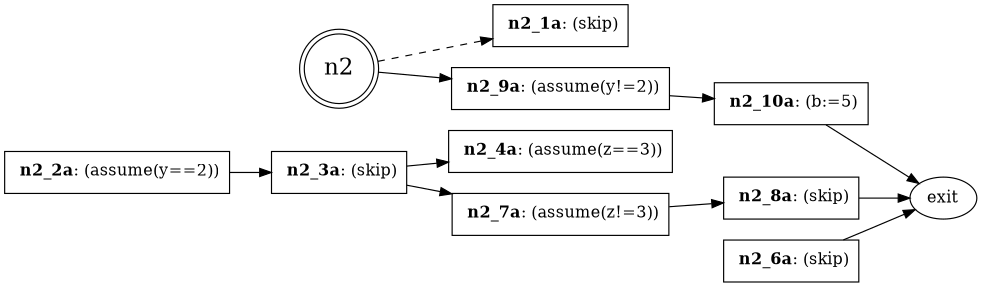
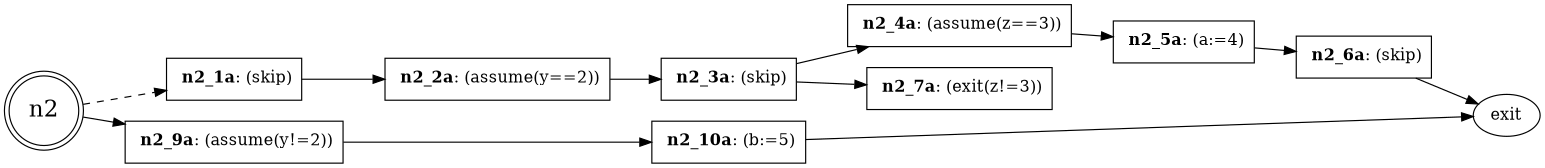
node "n2_5a": added
edge "n2_1a" -> "n2_2a": added
node "n2_8a": removed
node "n2_7a": text ": (assume(z!=3))" -> ": (exit(z!=3))"
